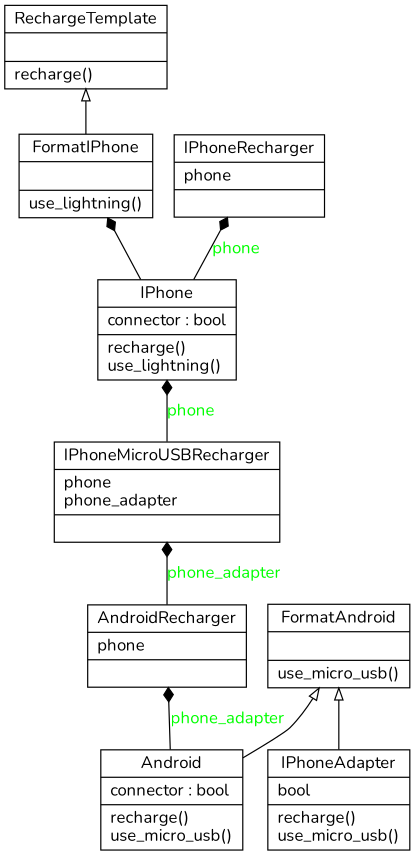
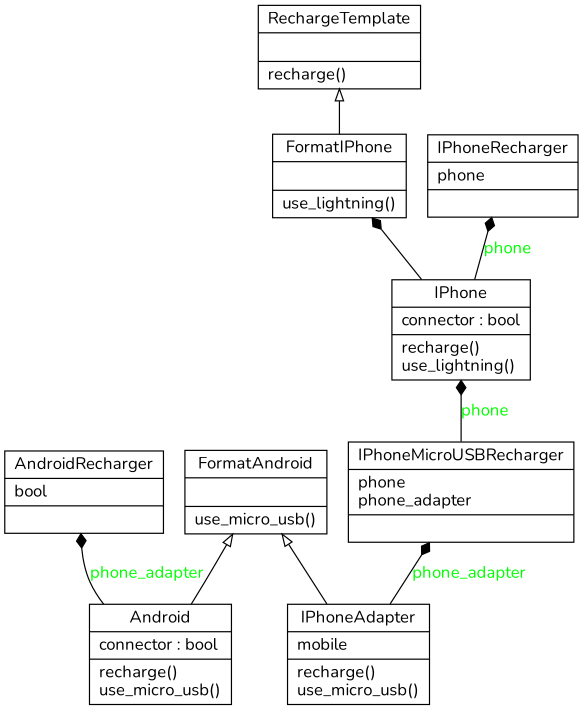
edge "AndroidRecharger" -> "IPhoneMicroUSBRecharger": now "IPhoneAdapter" -> "IPhoneMicroUSBRecharger"
node "AndroidRecharger": text "phone" -> "bool"
node "IPhoneAdapter": text "bool" -> "mobile"
